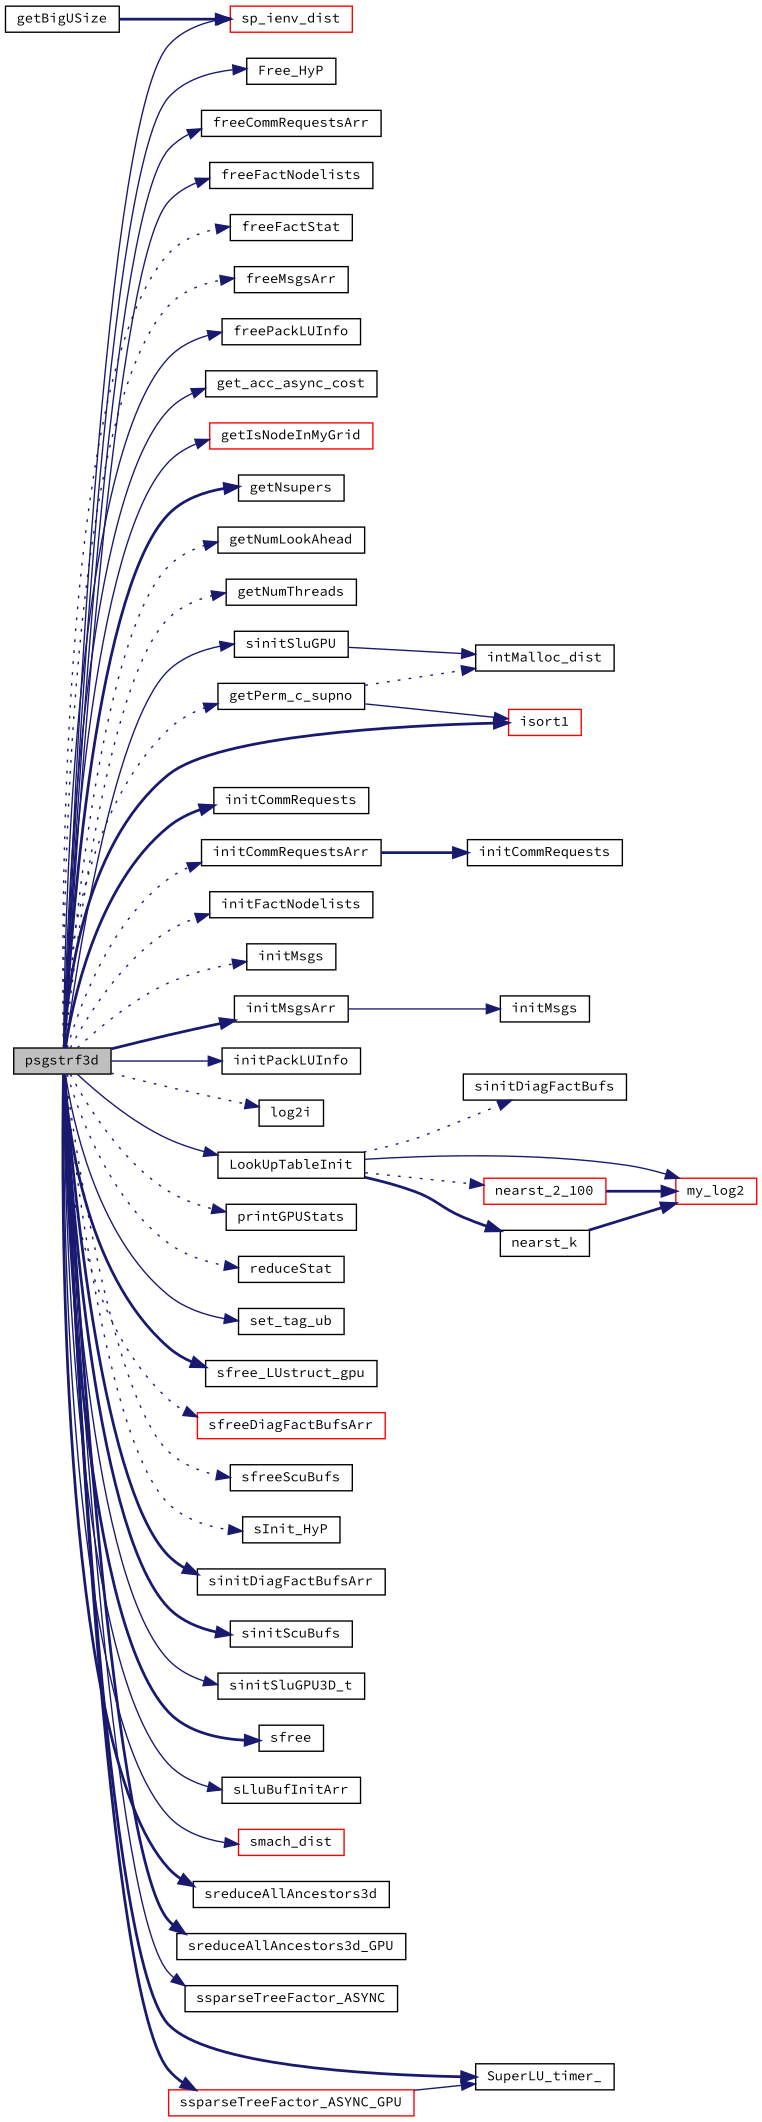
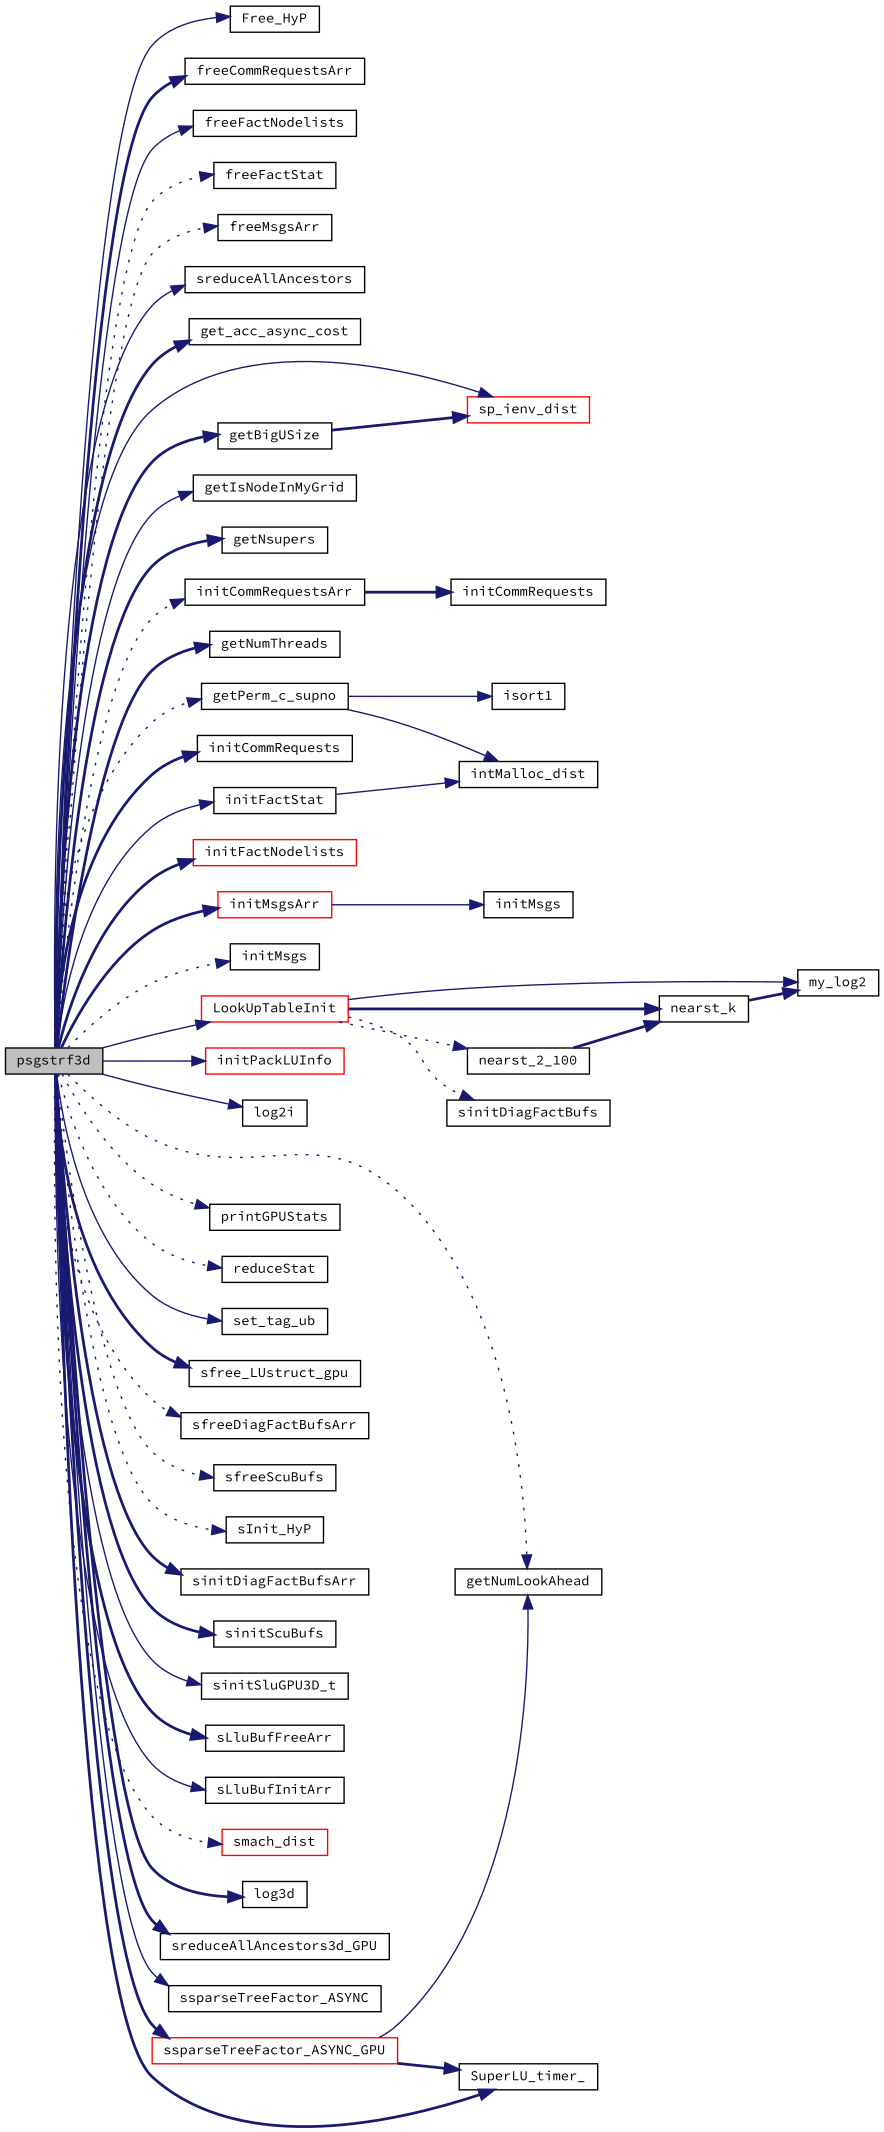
node "freePackLUInfo": label "freePackLUInfo" -> "sreduceAllAncestors"
node "getIsNodeInMyGrid": color red -> black
edge "psgstrf3d" -> "get_acc_async_cost": style solid -> bold
edge "psgstrf3d" -> "freeCommRequestsArr": style solid -> bold
node "sinitSluGPU": label "sinitSluGPU" -> "initFactStat"
edge "getPerm_c_supno" -> "intMalloc_dist": style dotted -> solid
node "isort1": color red -> black
edge "psgstrf3d" -> "isort1": now "psgstrf3d" -> "getBigUSize"
edge "psgstrf3d" -> "getNumThreads": style dotted -> bold
node "initFactNodelists": color black -> red
edge "psgstrf3d" -> "initFactNodelists": style dotted -> bold
node "initMsgsArr": color black -> red
node "initPackLUInfo": color black -> red
edge "psgstrf3d" -> "log2i": style dotted -> solid
node "LookUpTableInit": color black -> red
node "nearst_2_100": color red -> black
edge "nearst_2_100" -> "my_log2": now "nearst_2_100" -> "nearst_k"
node "my_log2": color red -> black
node "sfreeDiagFactBufsArr": color red -> black
edge "psgstrf3d" -> "smach_dist": style solid -> dotted
node "sfree": label "sfree" -> "sLluBufFreeArr"
edge "ssparseTreeFactor_ASYNC_GPU" -> "getNumLookAhead": added
node "sreduceAllAncestors3d": label "sreduceAllAncestors3d" -> "log3d"
edge "ssparseTreeFactor_ASYNC_GPU" -> "SuperLU_timer_": style solid -> bold
